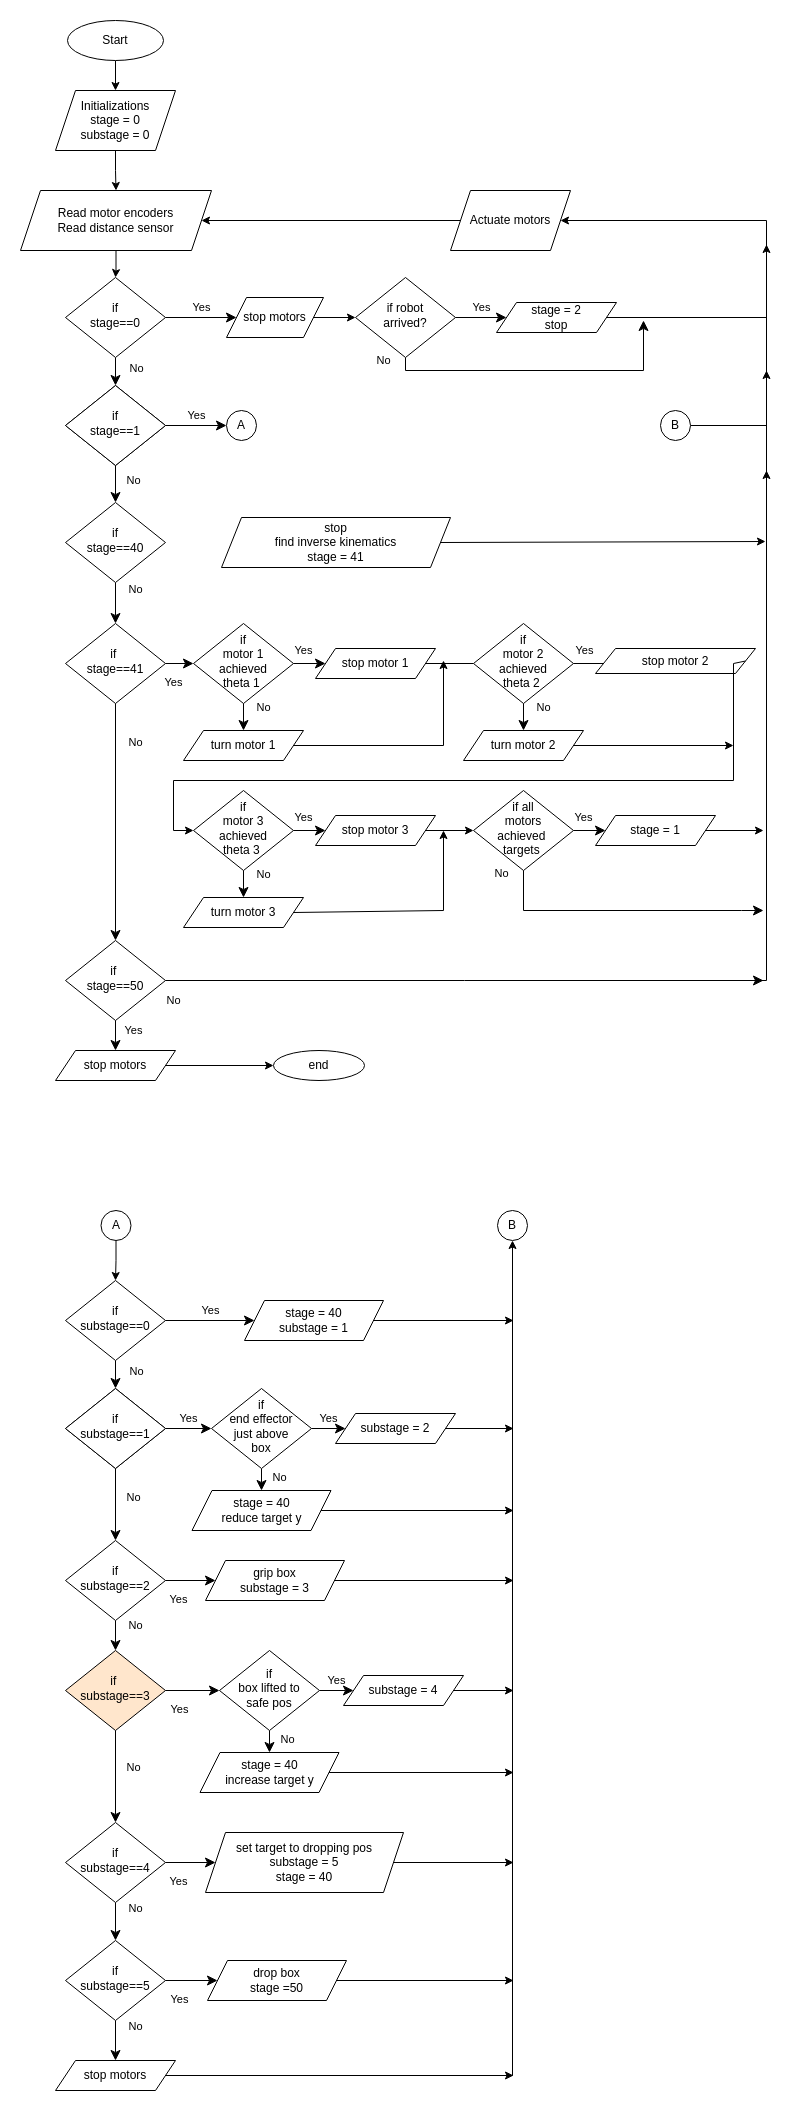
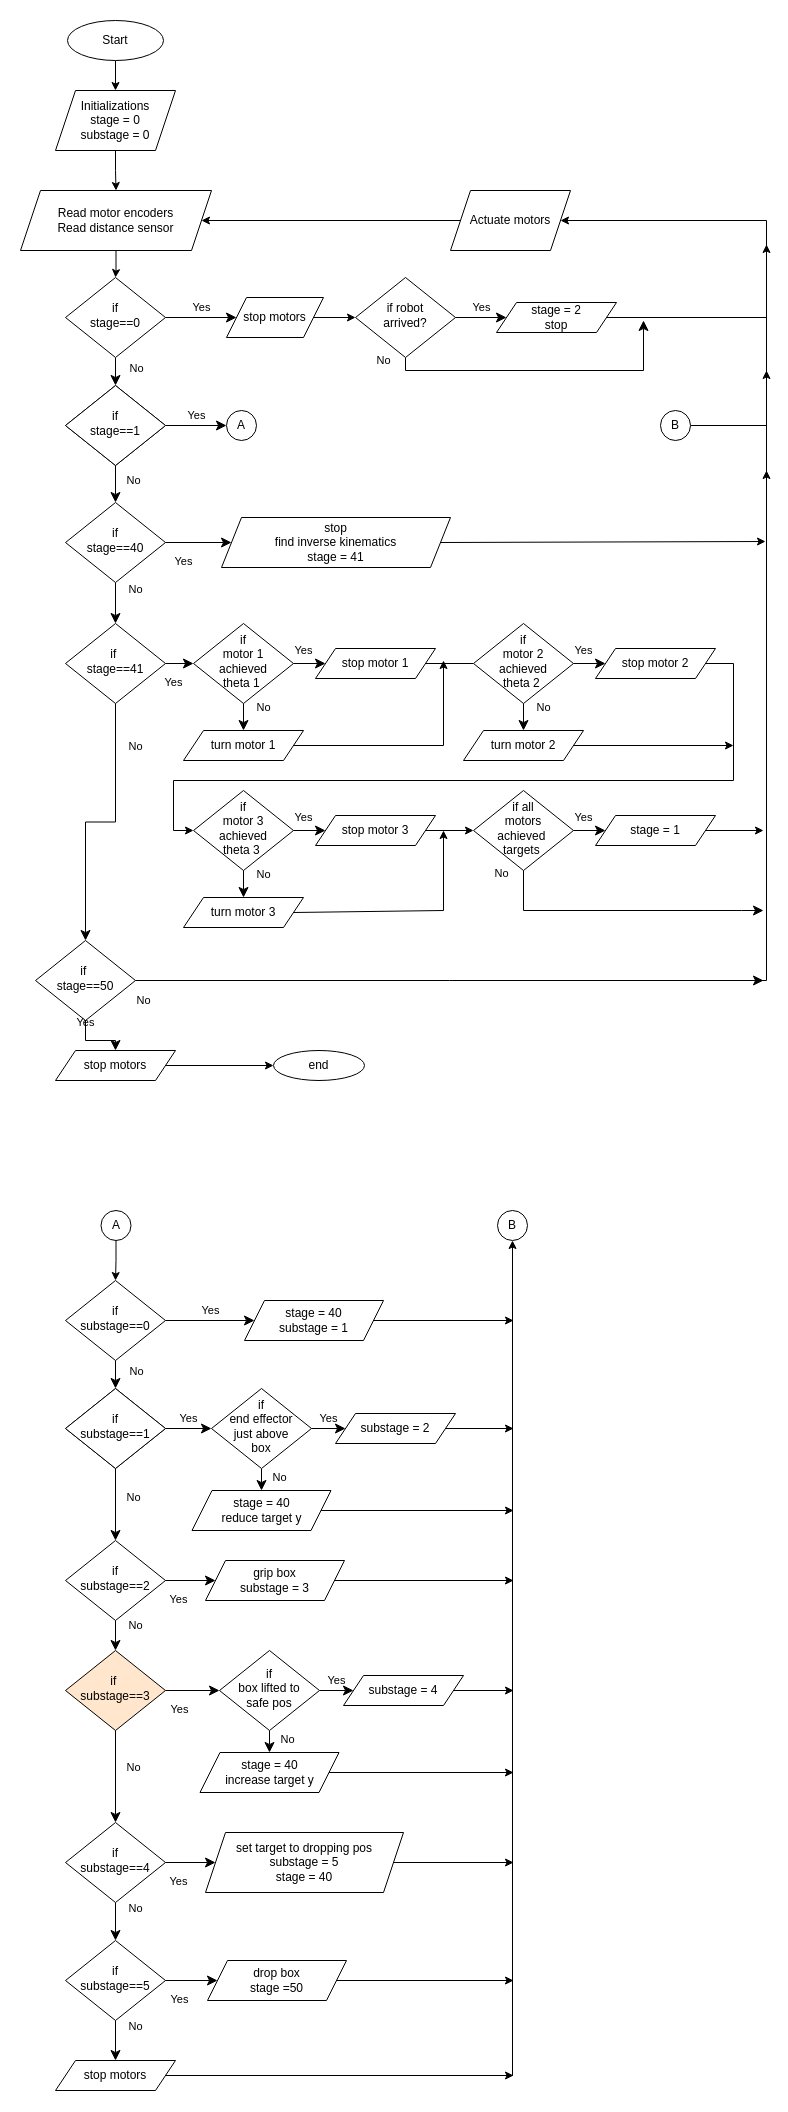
edge "if stage==40" -> "stop find inverse kinematics stage = 41": added, label "Yes"
node "stop motor 2": size 160x25 -> 120x30
node "if stage==50": moved (116, 981) -> (86, 981)
